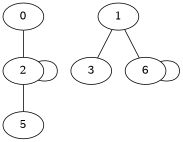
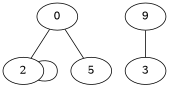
node "1": label "1" -> "9"
node "6": removed
edge "2" -- "5": now "0" -- "5"
